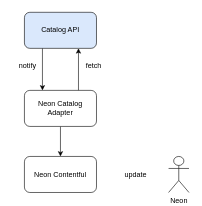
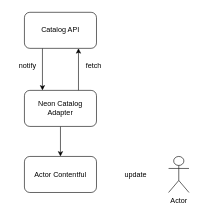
node "Catalog API": fillcolor #dae8fc -> #ffffff
node "Neon Contentful": label "Neon Contentful" -> "Actor Contentful"
node "Neon": label "Neon" -> "Actor"
